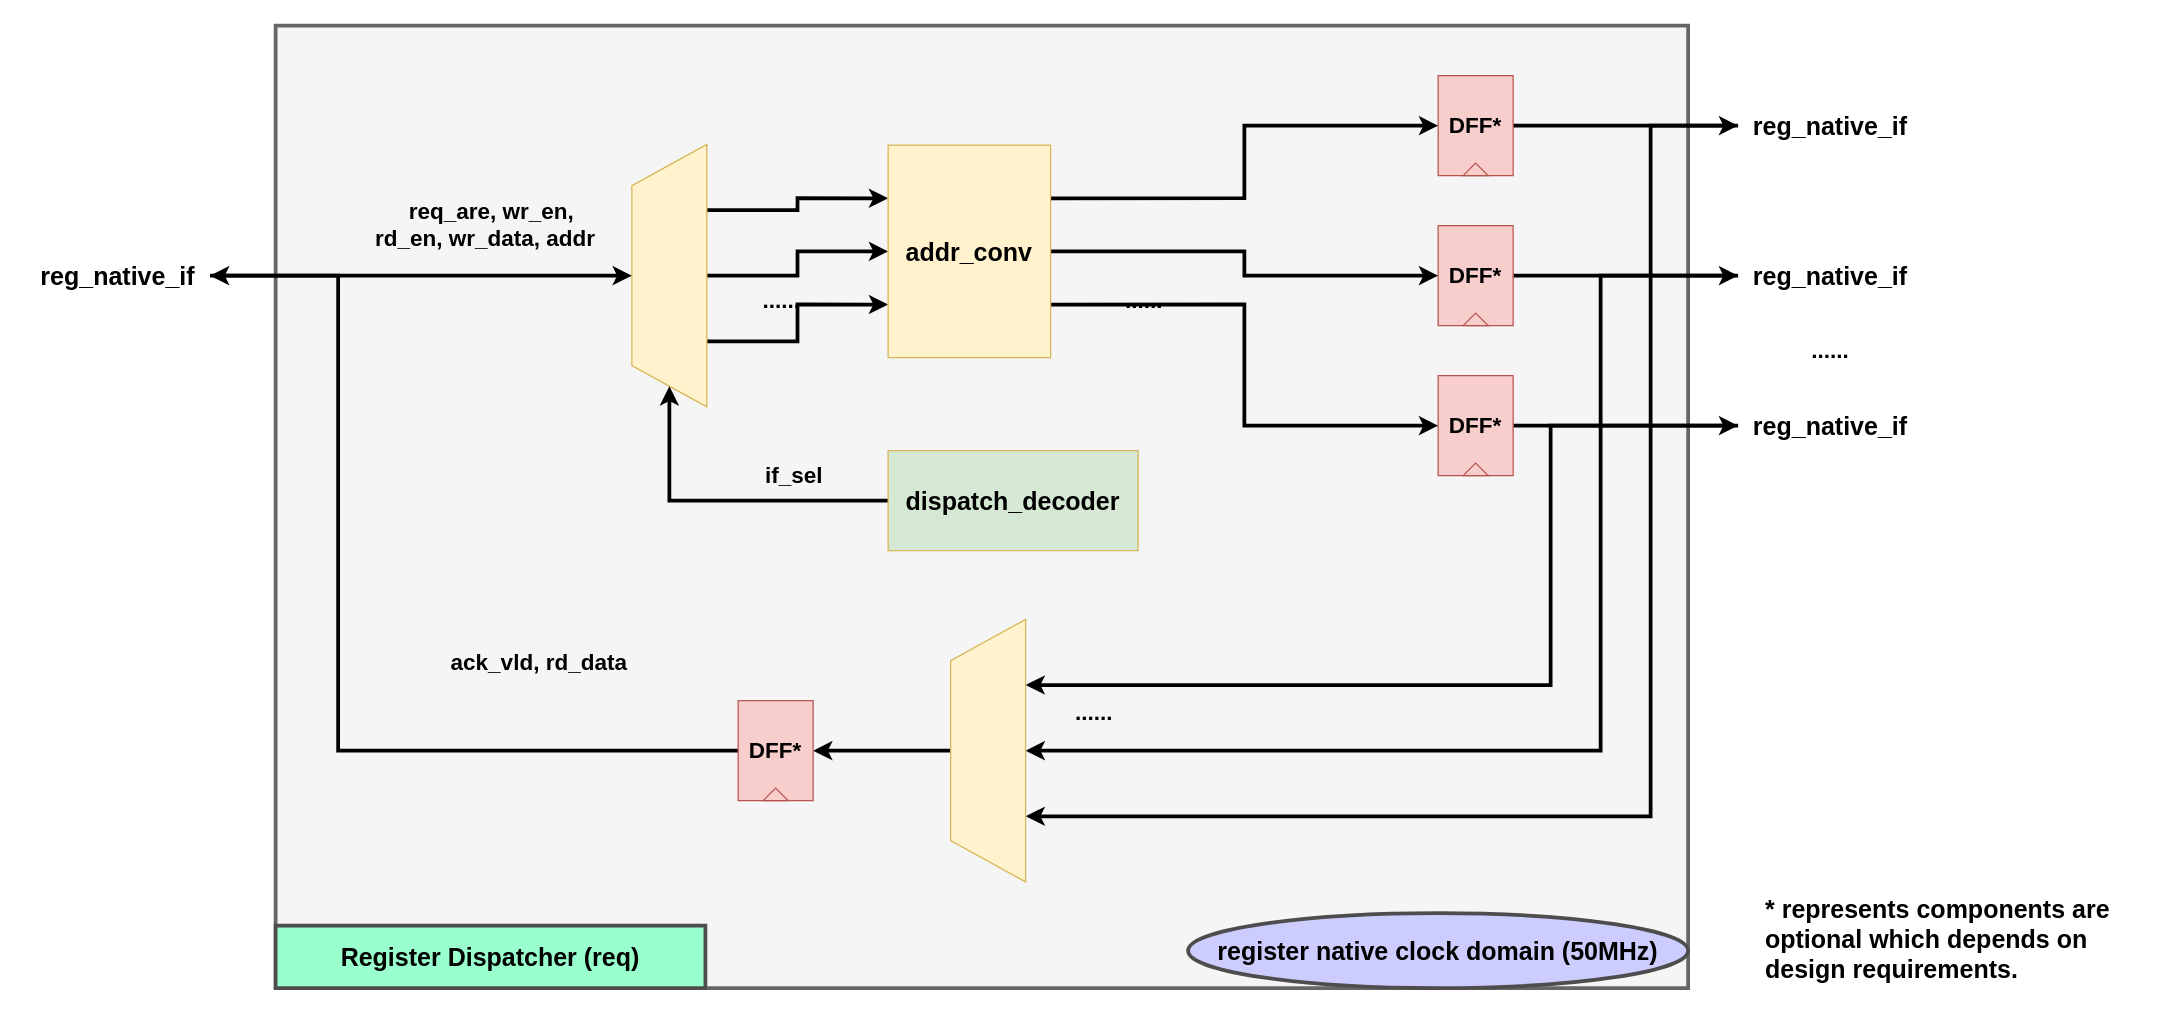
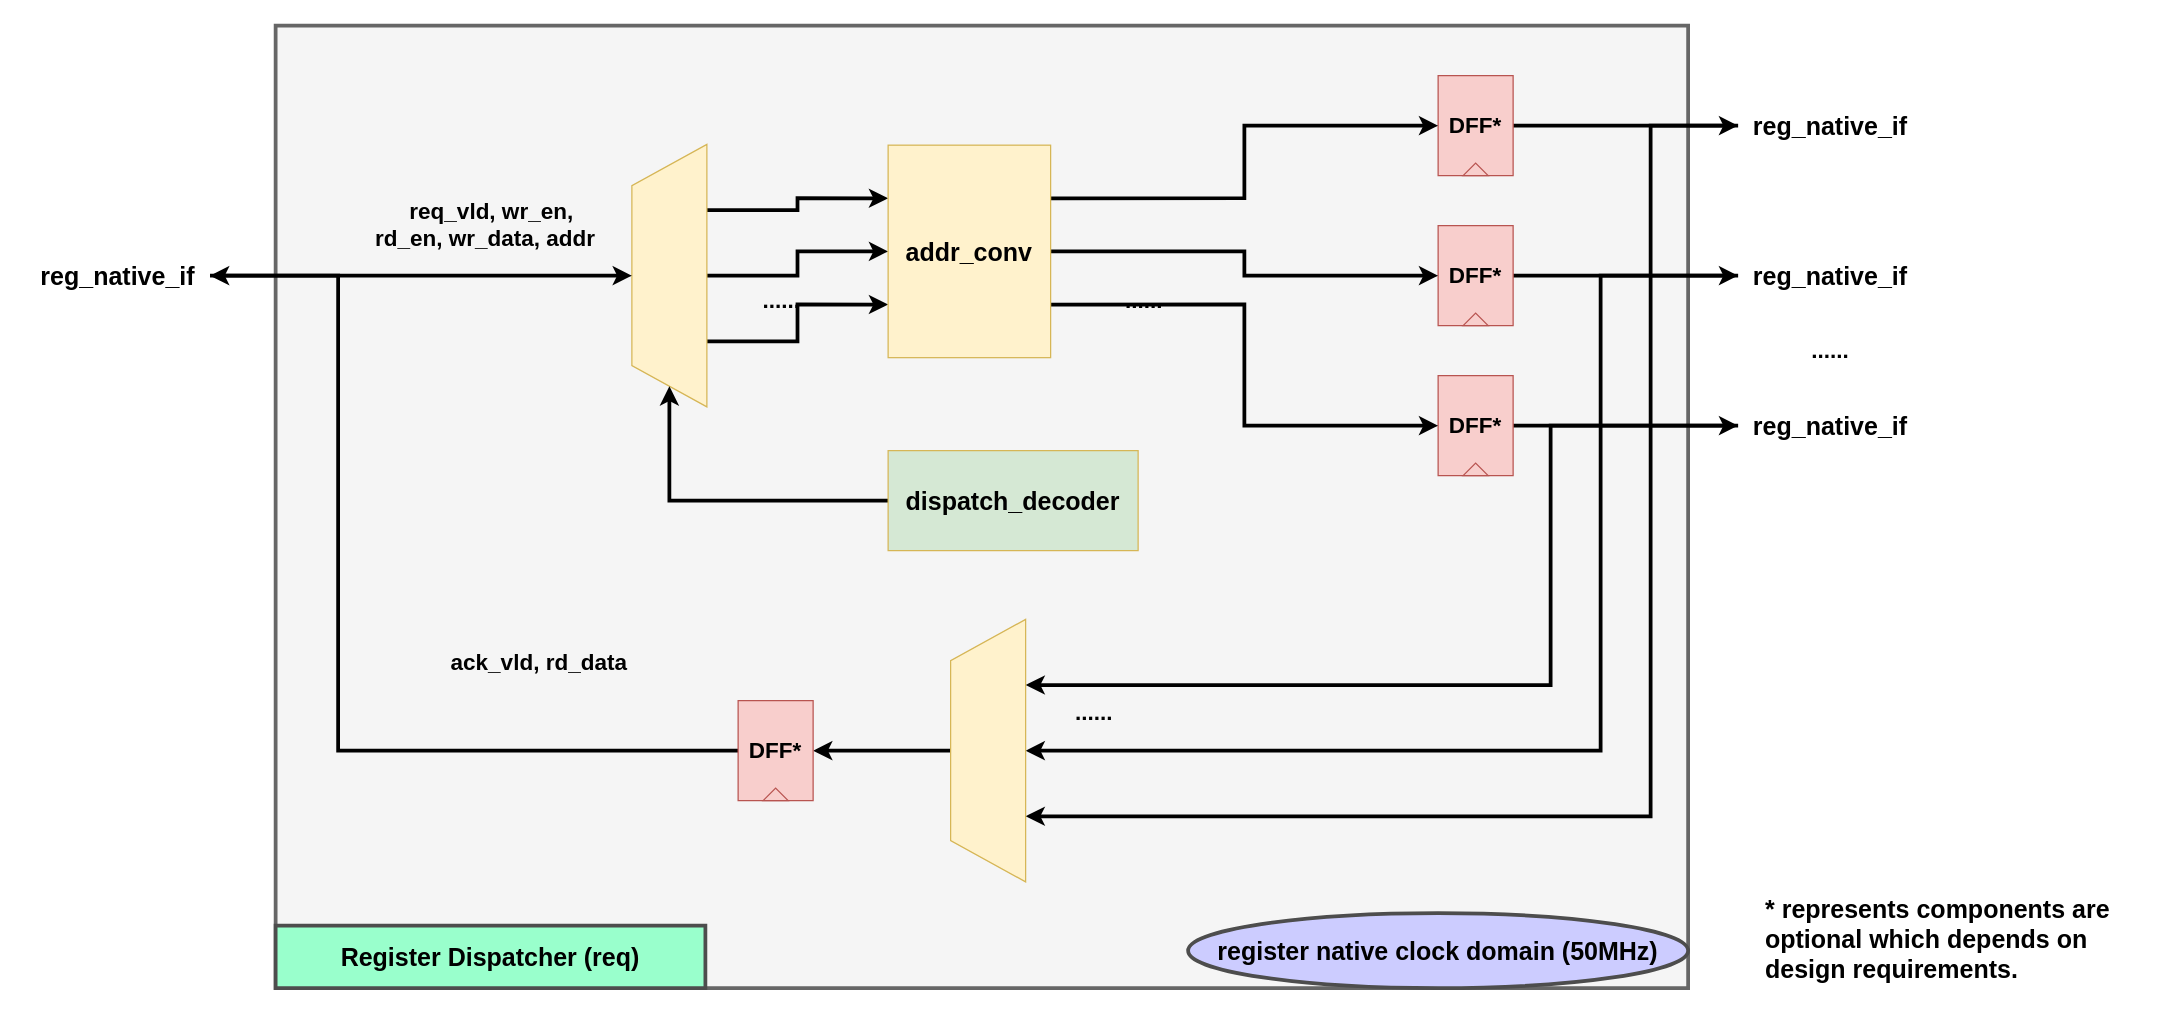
node "req_are, wr_en, rd_en, wr_data, addr": label "req_are, wr_en, rd_en, wr_data, addr" -> "req_vld, wr_en, rd_en, wr_data, addr"
node "if_sel": removed
